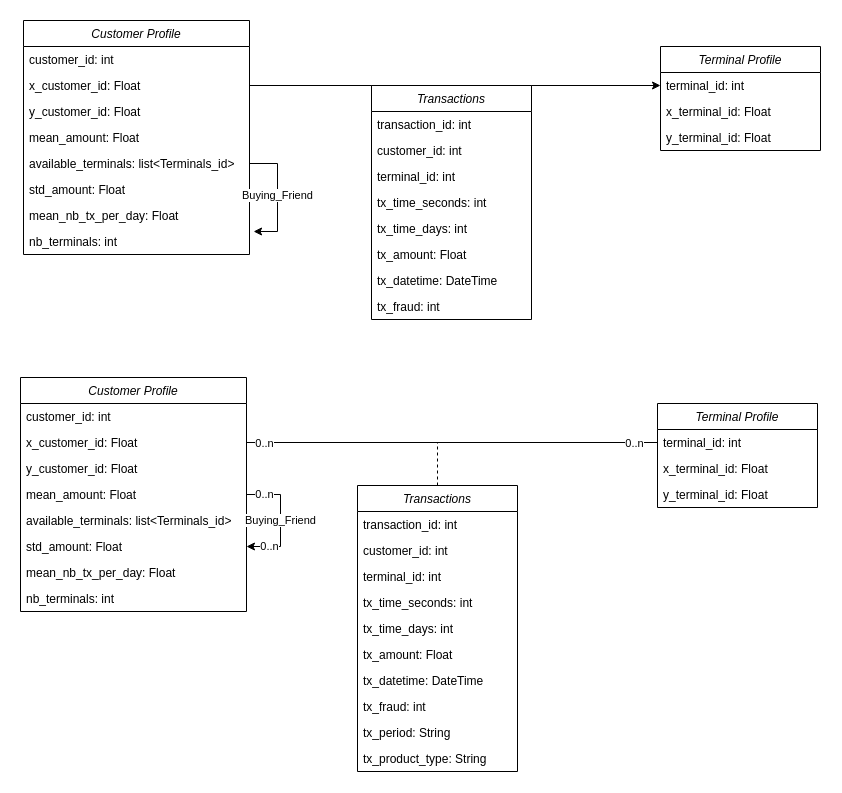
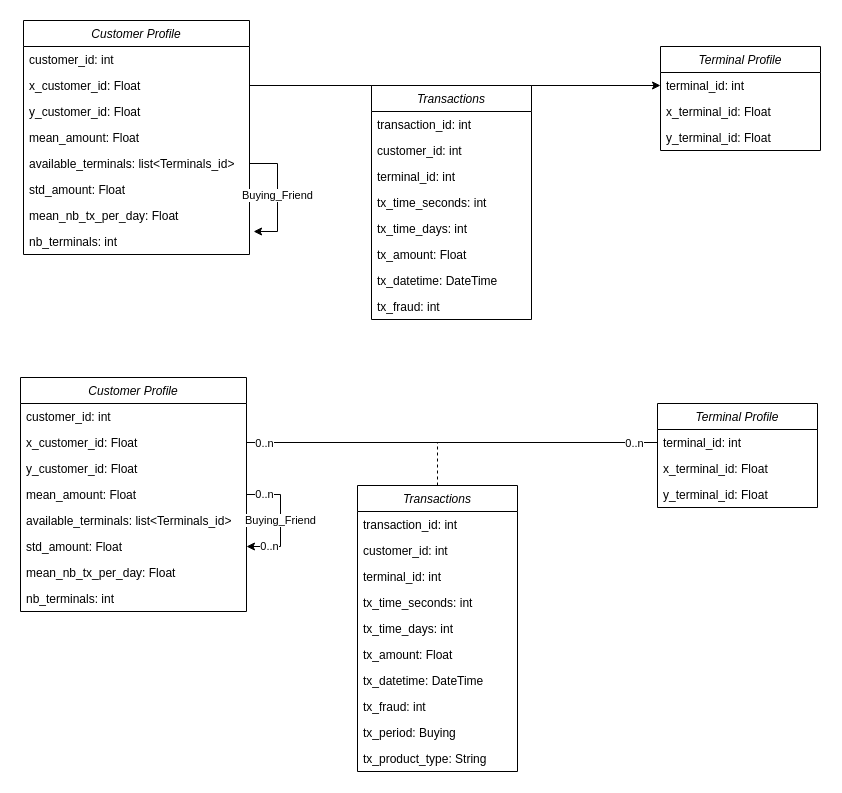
node "tx_period: String": label "tx_period: String" -> "tx_period: Buying"
